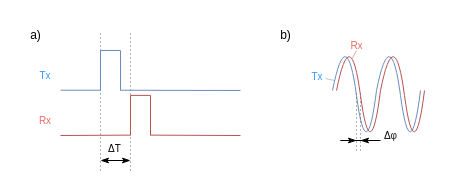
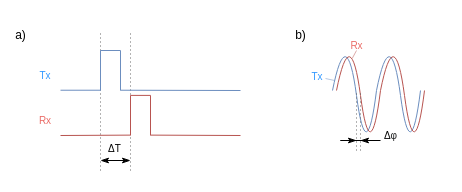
node "a)": moved (36, 36) -> (21, 36)
node "b)": moved (286, 36) -> (301, 36)
